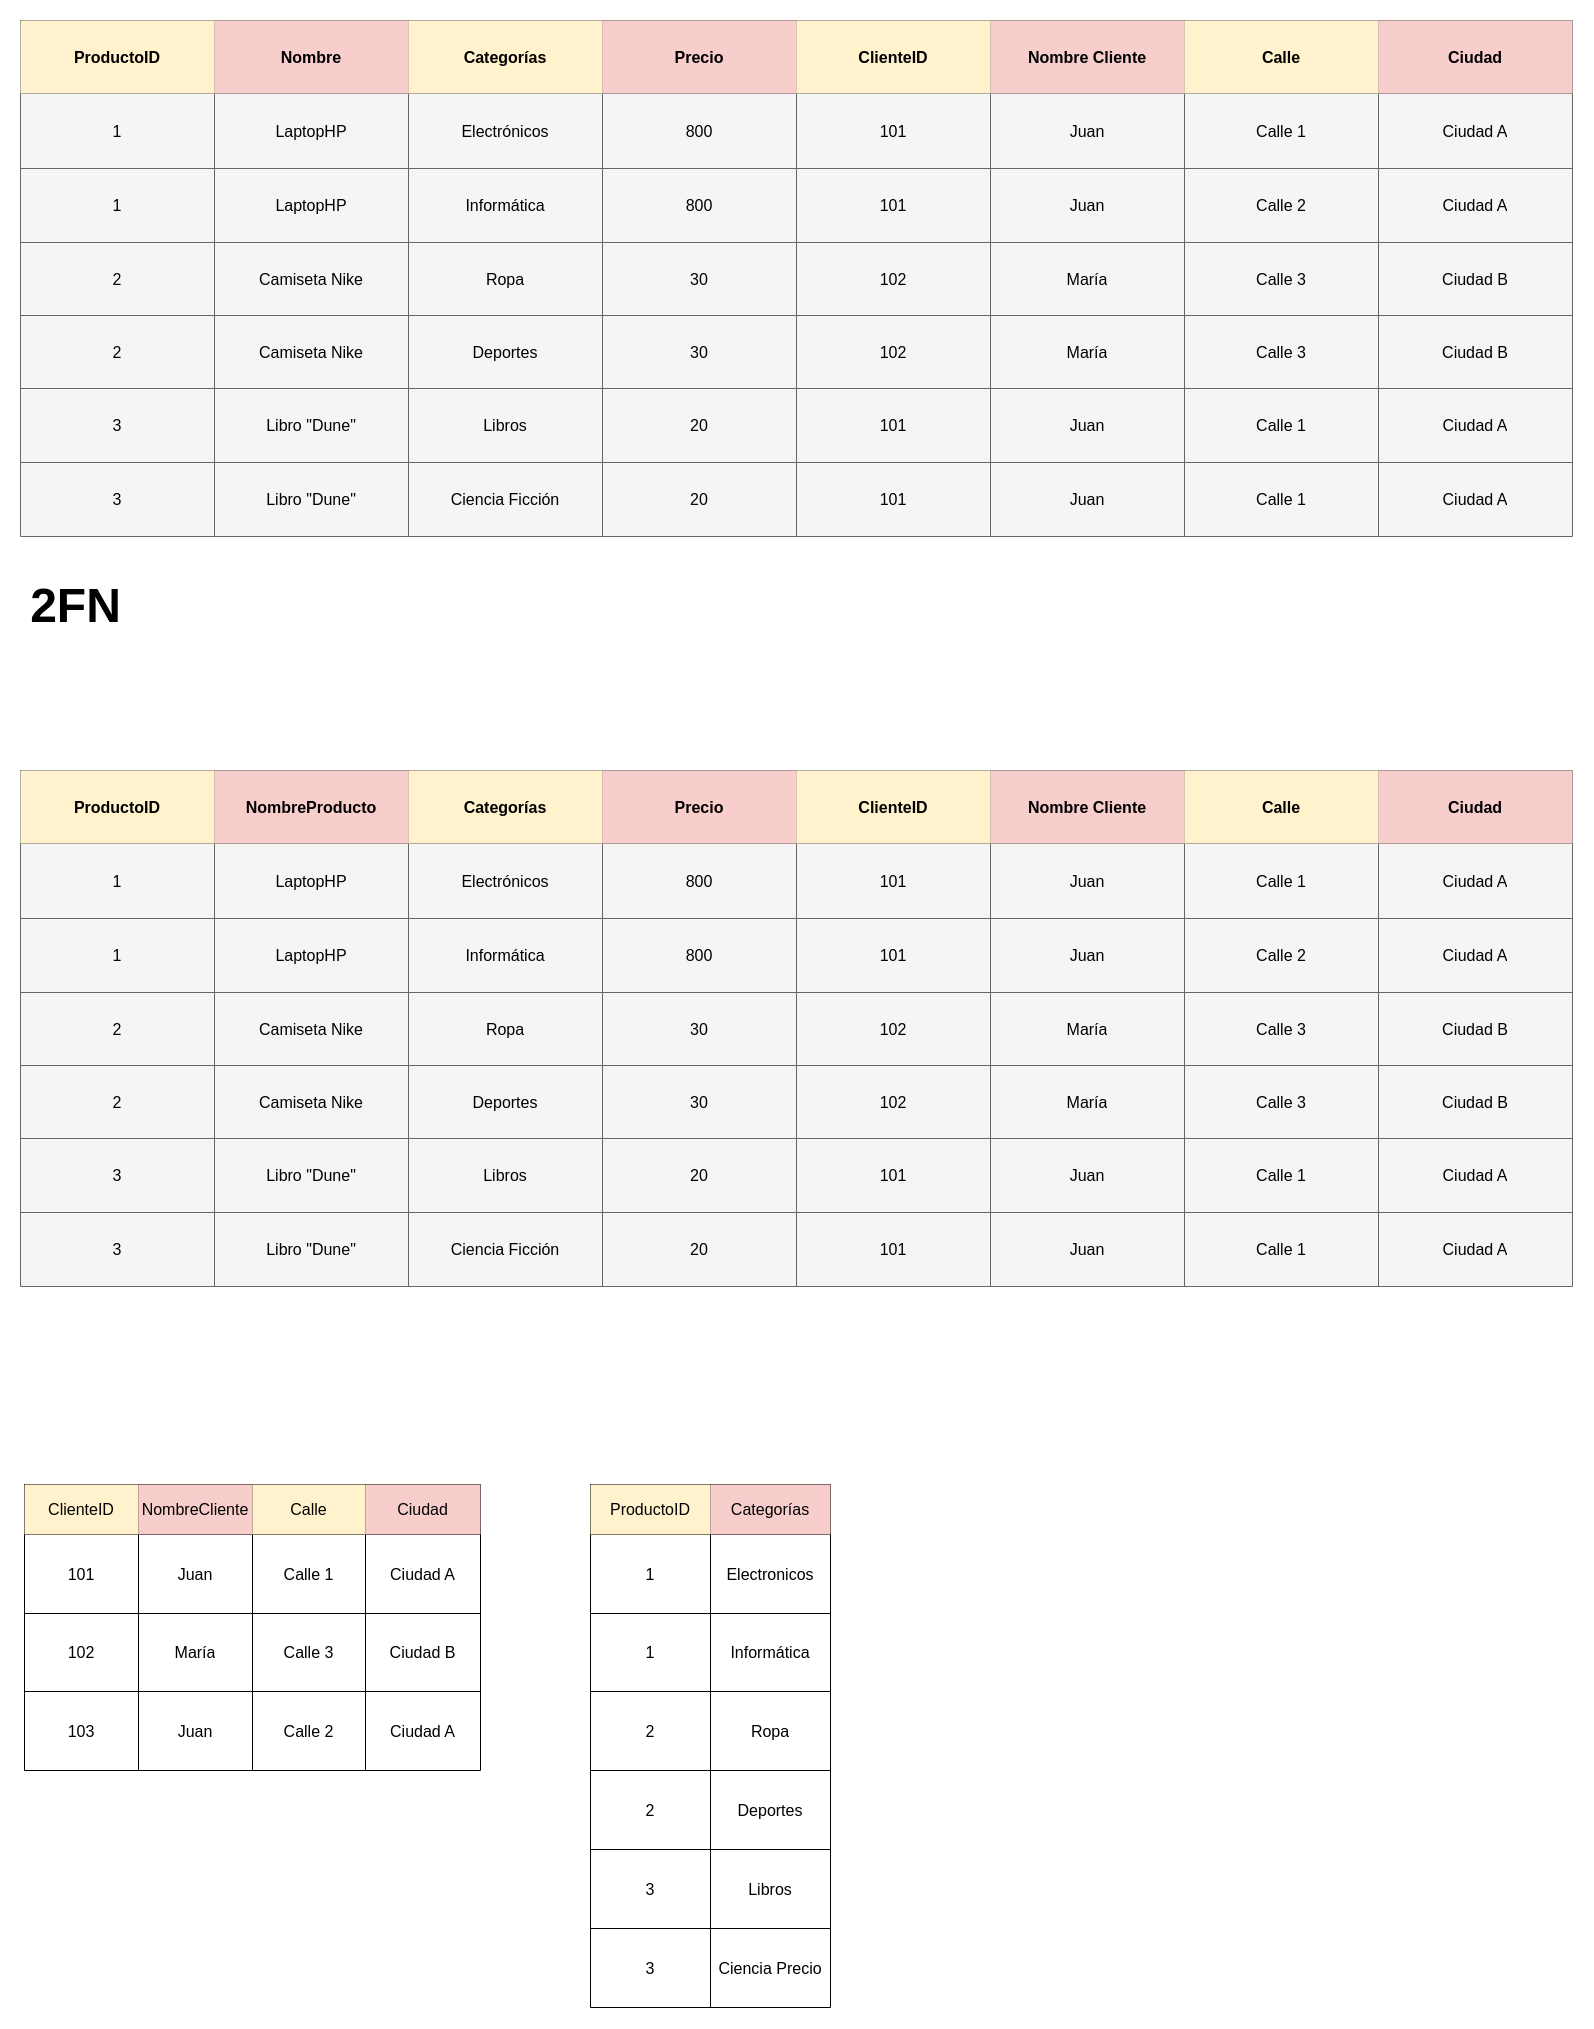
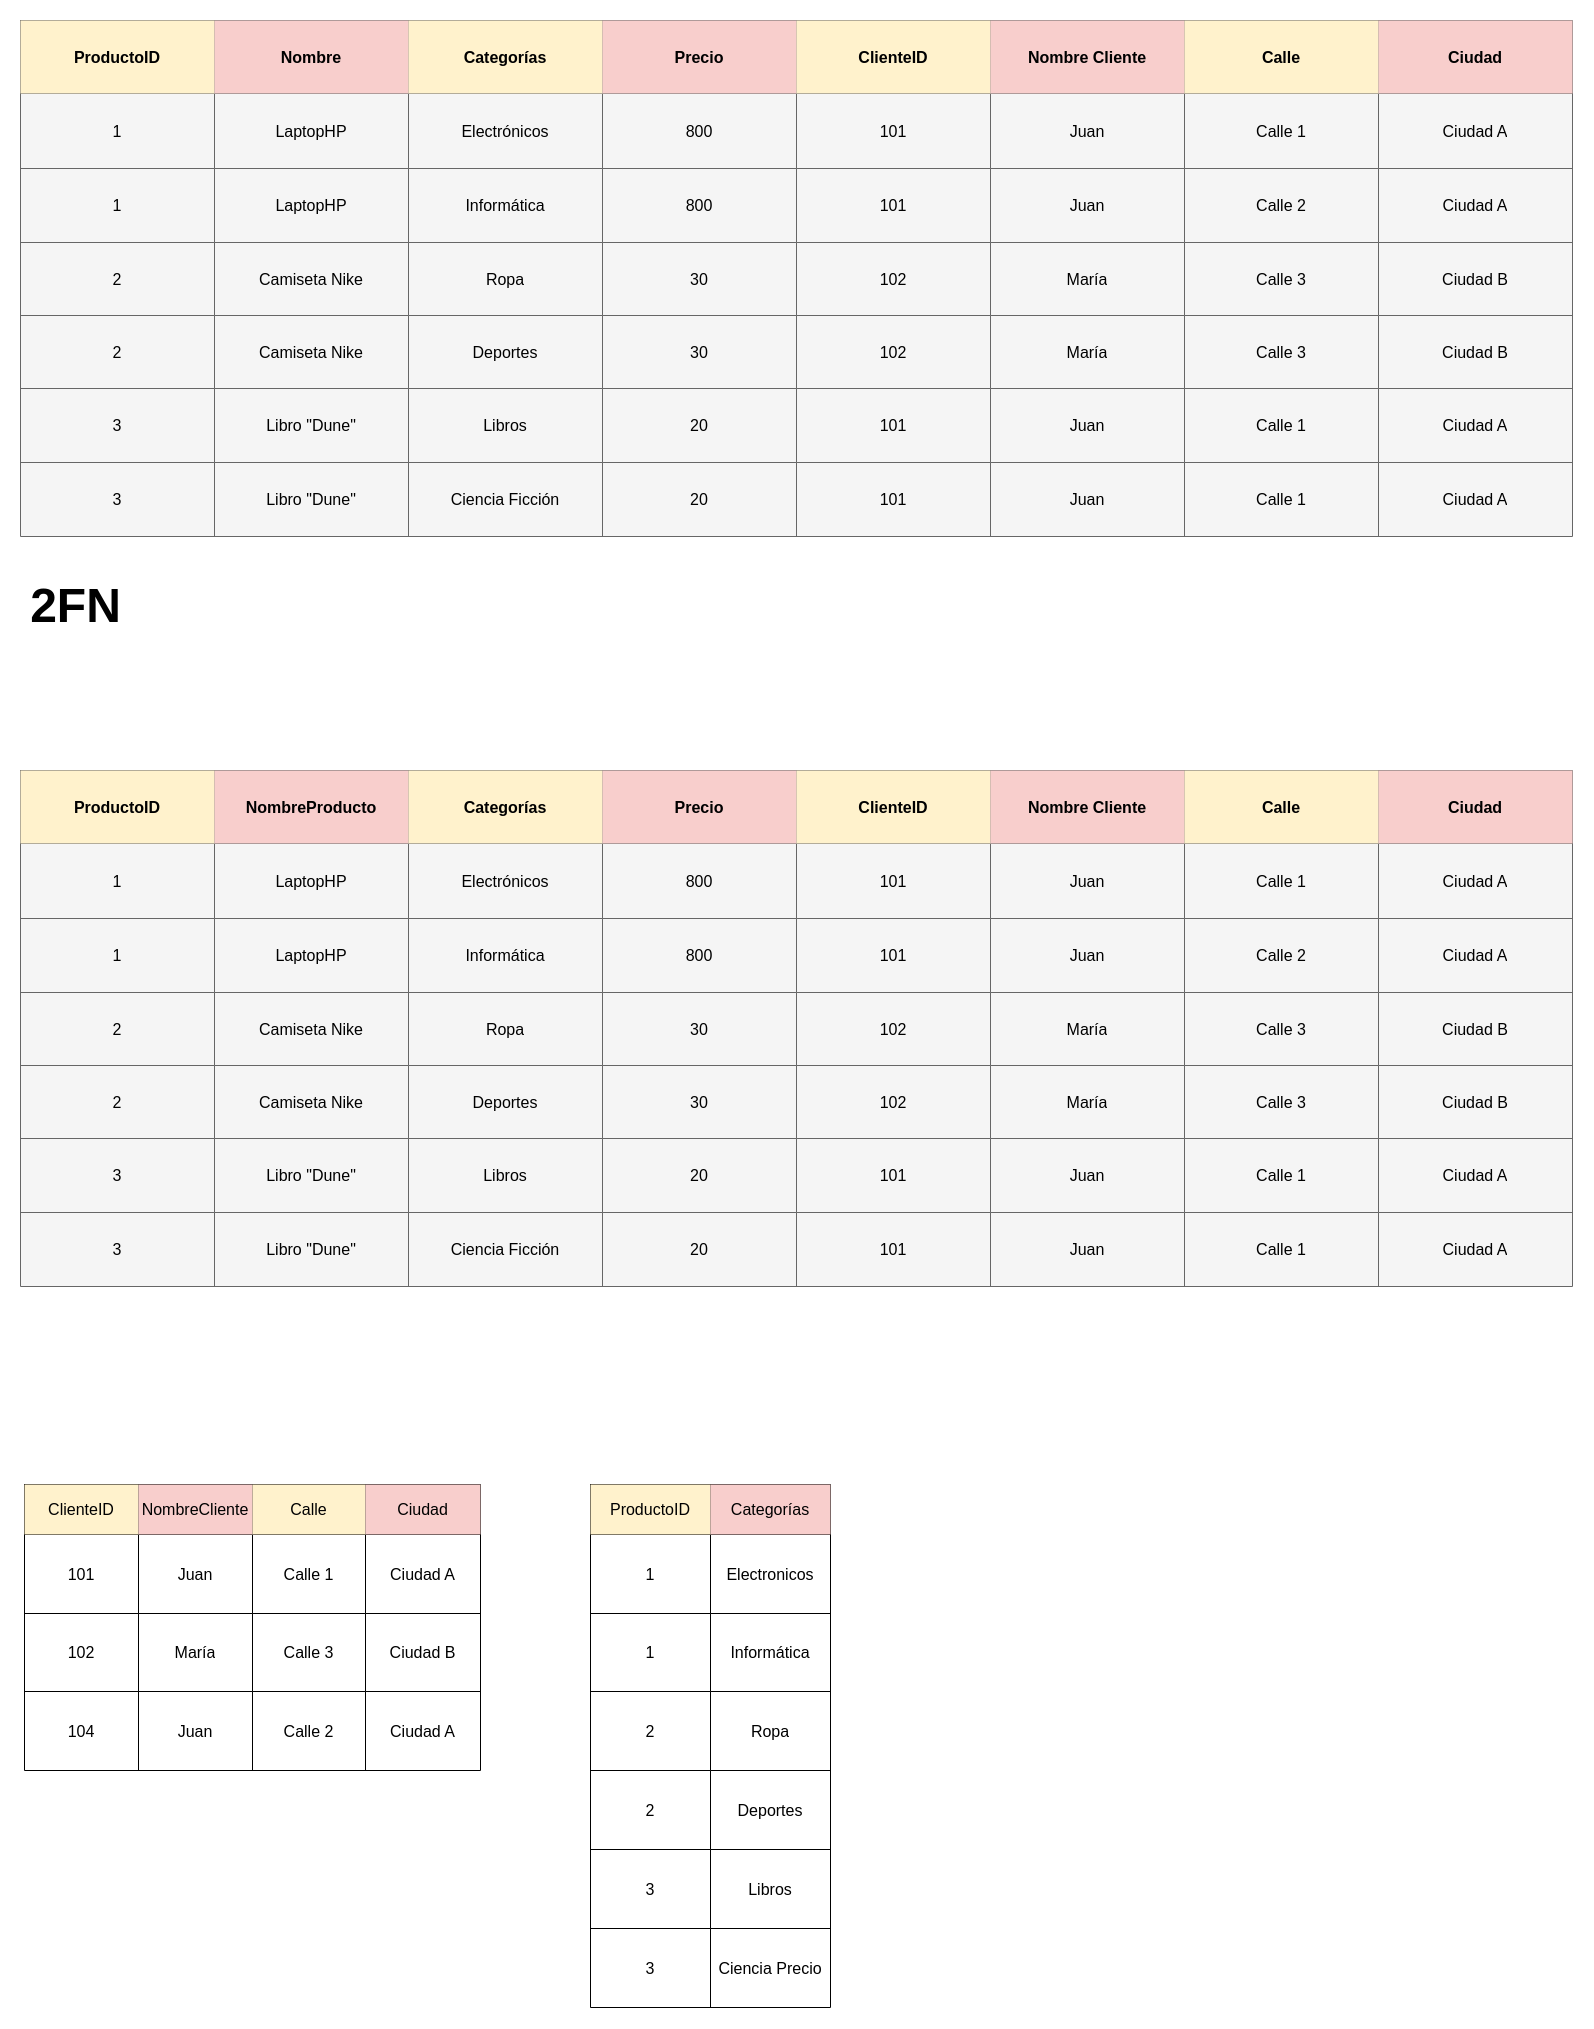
node "103": label "103" -> "104"
